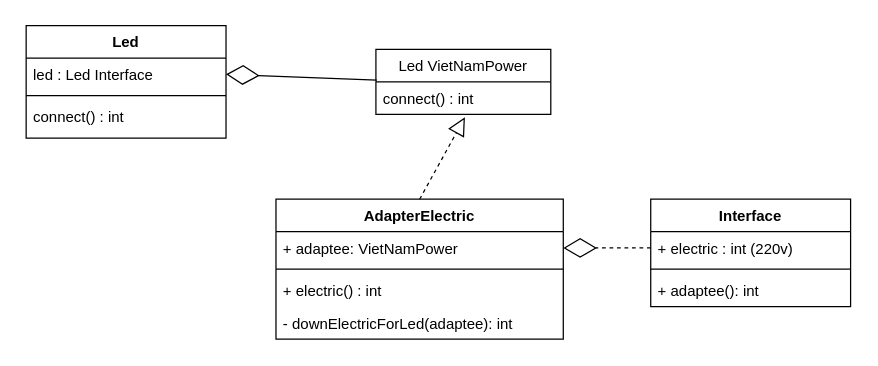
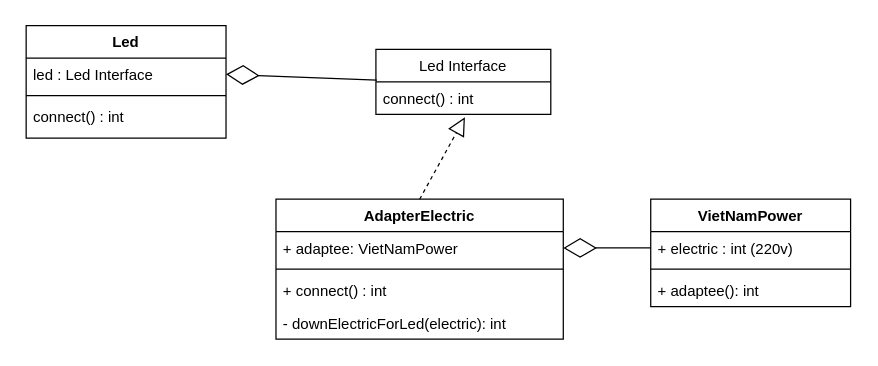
node "Led VietNamPower": label "Led VietNamPower" -> "Led Interface"
node "Interface": label "Interface" -> "VietNamPower"
edge "+ electric : int (220v)" -> "+ adaptee: VietNamPower": style dashed -> solid
node "+ electric() : int": label "+ electric() : int" -> "+ connect() : int"
node "- downElectricForLed(adaptee): int": label "- downElectricForLed(adaptee): int" -> "- downElectricForLed(electric): int"
